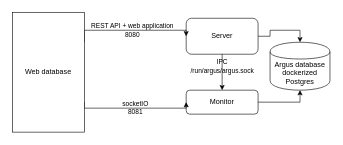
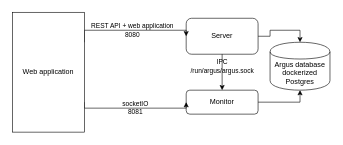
node "Web database": label "Web database" -> "Web application"
